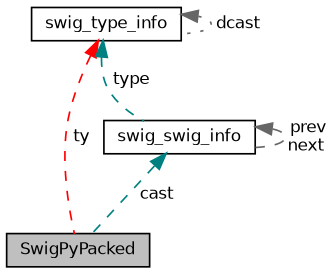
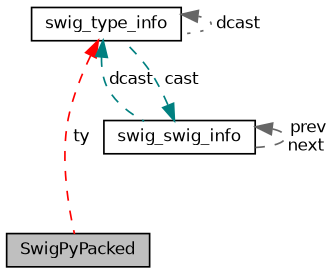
edge "swig_swig_info" -> "swig_type_info": label " type" -> " dcast"
edge "SwigPyPacked" -> "swig_swig_info": now "swig_type_info" -> "swig_swig_info"
